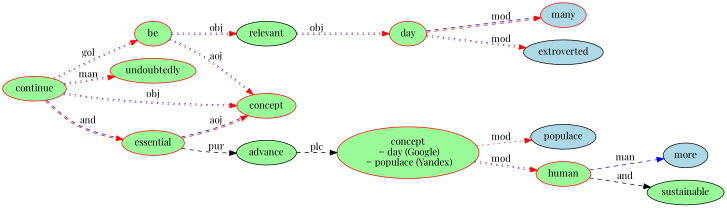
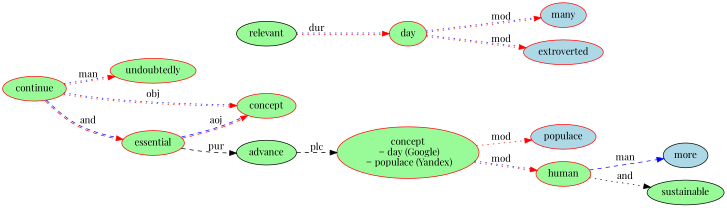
edge "day" -> "many": style dashed -> dotted
edge "relevant" -> "day": label "obj" -> "dur"
node "be": removed
node "extroverted": color black -> red
node "populace": color black -> red
edge "human" -> "sustainable": style dashed -> dotted
